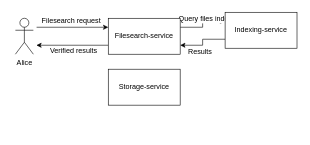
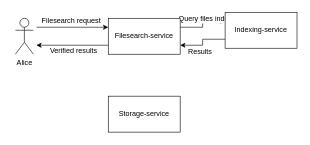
node "Storage-service": moved (144, 87) -> (144, 114)
